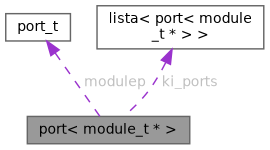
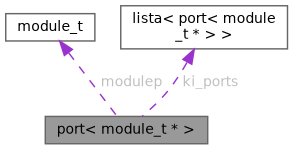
node "port_t": label "port_t" -> "module_t"
